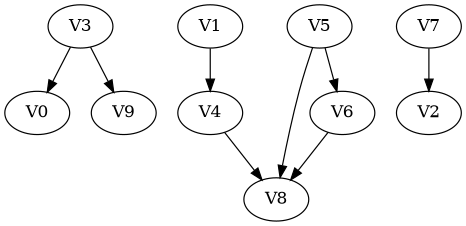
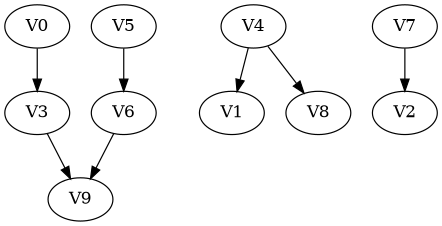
edge "V3" -> "V0": reversed
edge "V1" -> "V4": reversed
edge "V5" -> "V8": removed
edge "V6" -> "V8": now "V6" -> "V9"
